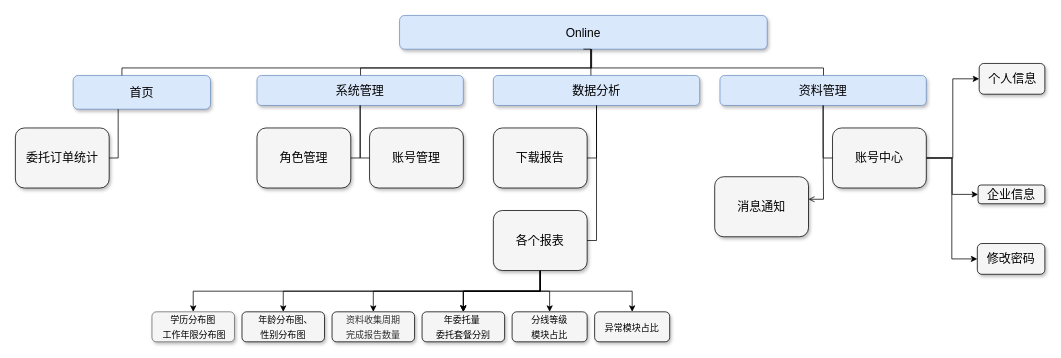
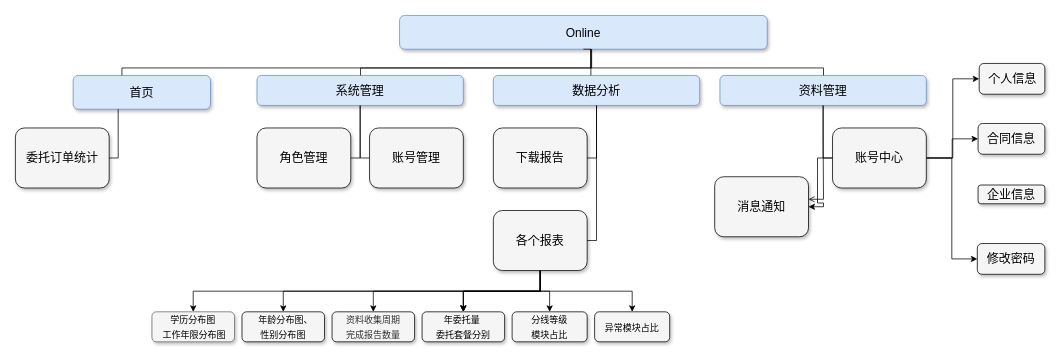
edge "账号中心" -> "合同信息": added
node "合同信息": added
edge "账号中心" -> "企业信息": now "账号中心" -> "消息通知"
